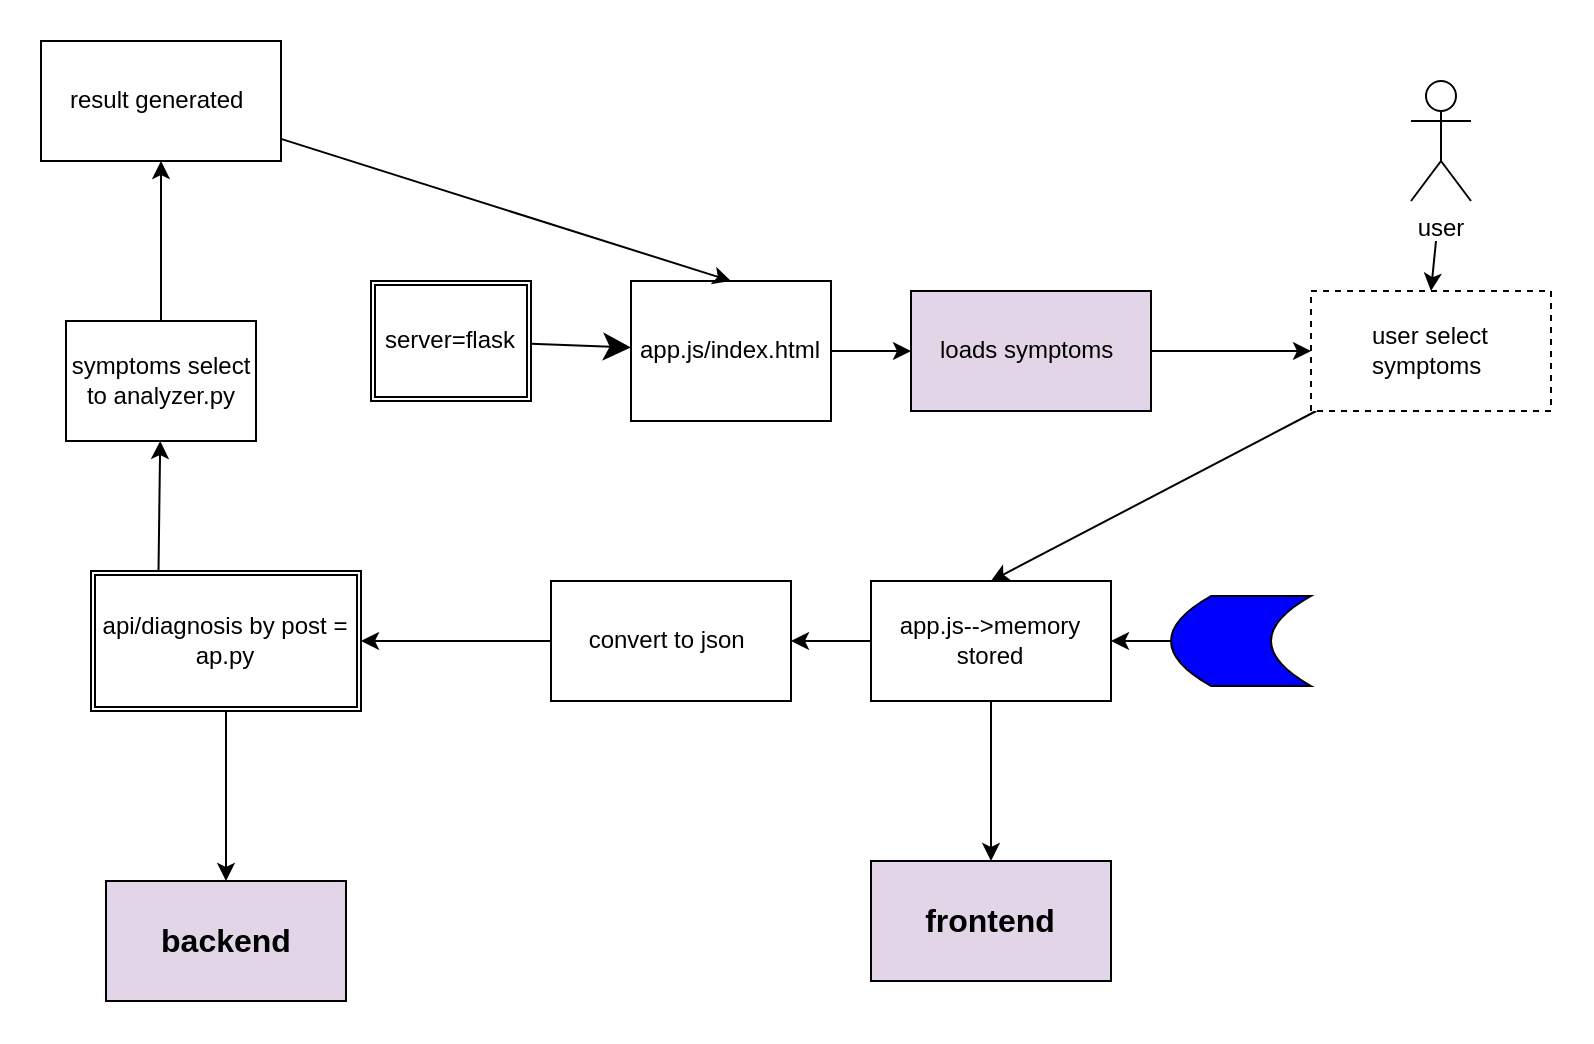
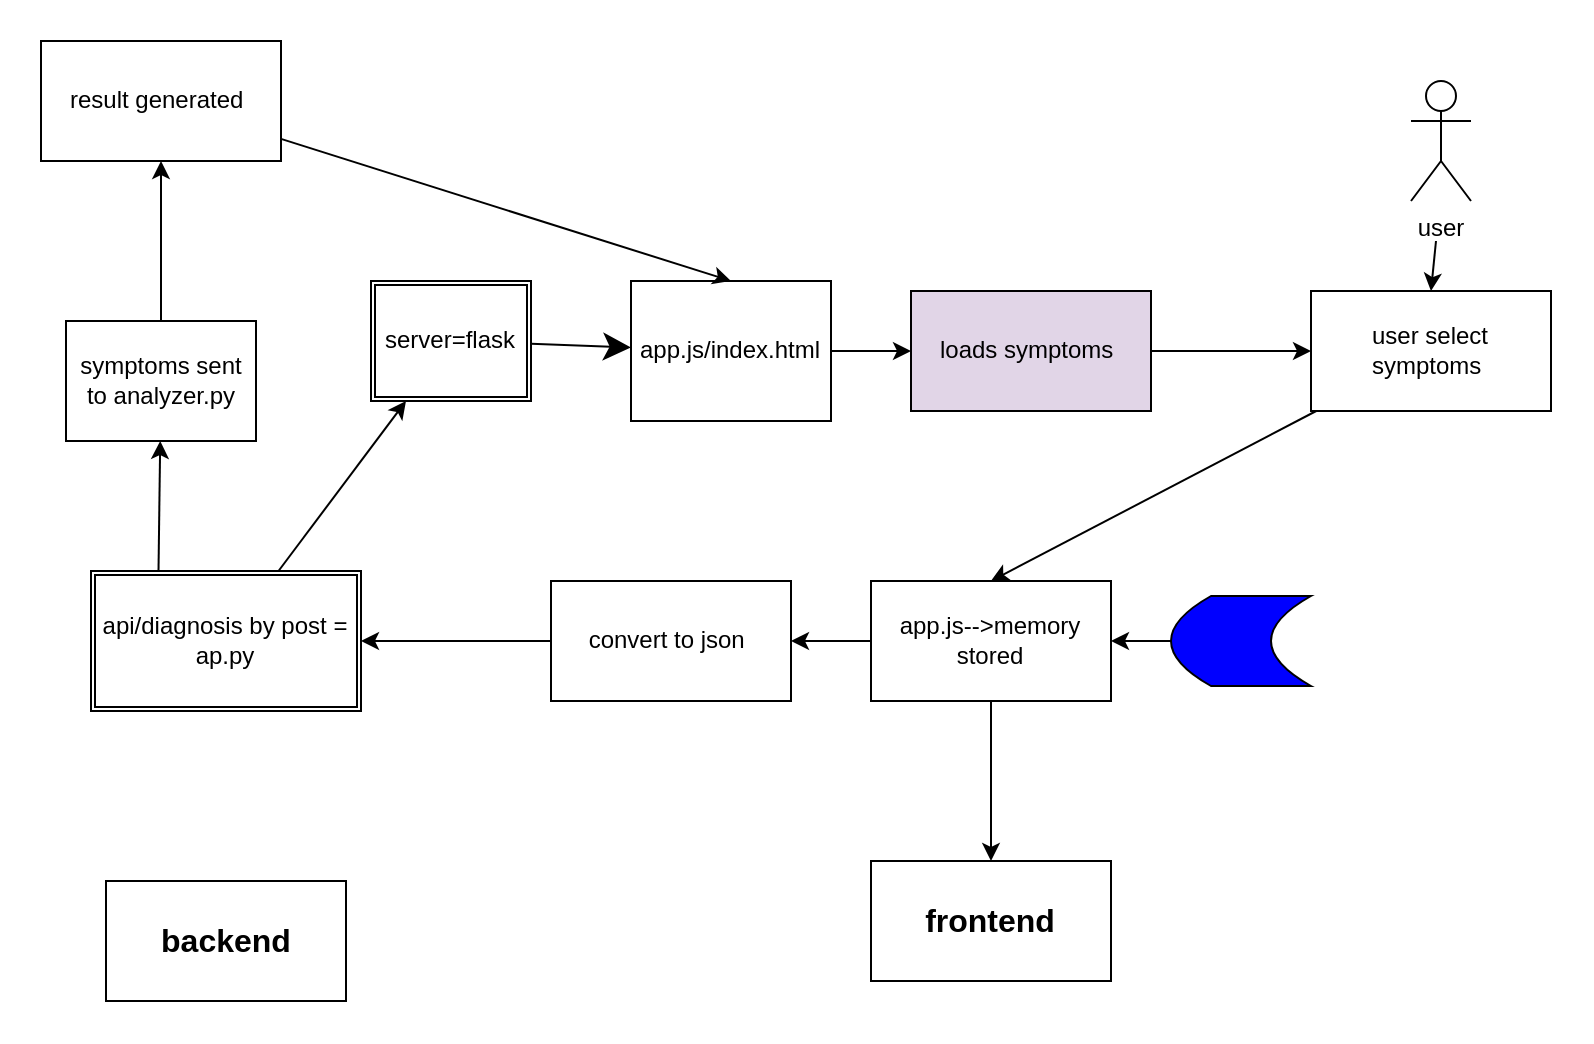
node "user select symptoms": style dashed -> solid
node "symptoms select to analyzer.py": label "symptoms select to analyzer.py" -> "symptoms sent to analyzer.py"
edge "api/diagnosis by post = ap.py" -> "backend": now "api/diagnosis by post = ap.py" -> "server=flask"
node "frontend": fillcolor #e1d5e7 -> #ffffff
node "backend": fillcolor #e1d5e7 -> #ffffff
